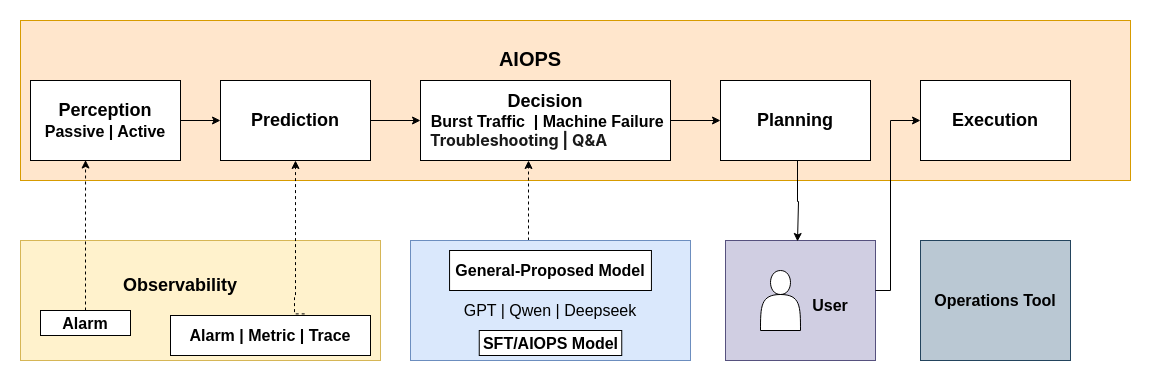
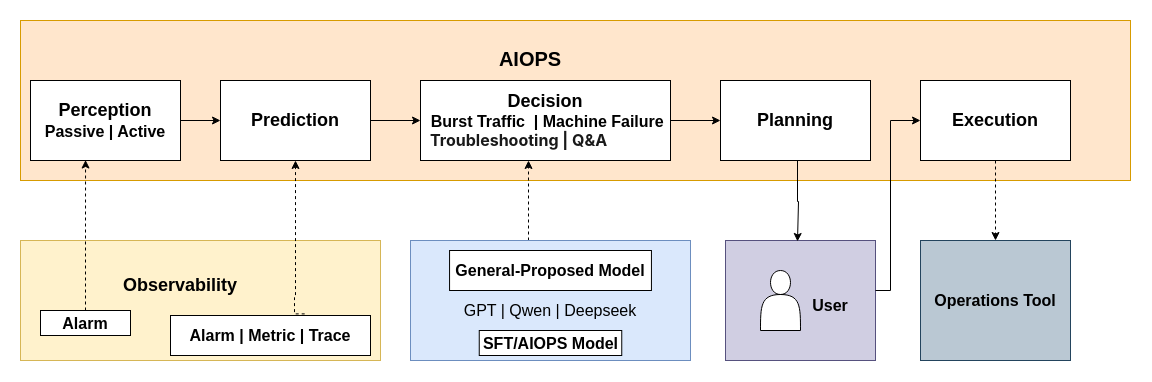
edge "Execution" -> "Operations Tool": added
